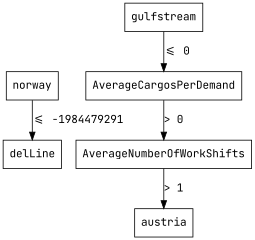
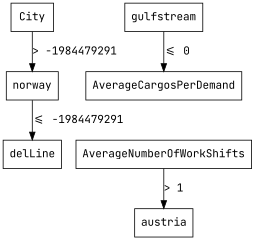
node "City": added
edge "AverageCargosPerDemand" -> "AverageNumberOfWorkShifts": removed, label "> 0"
